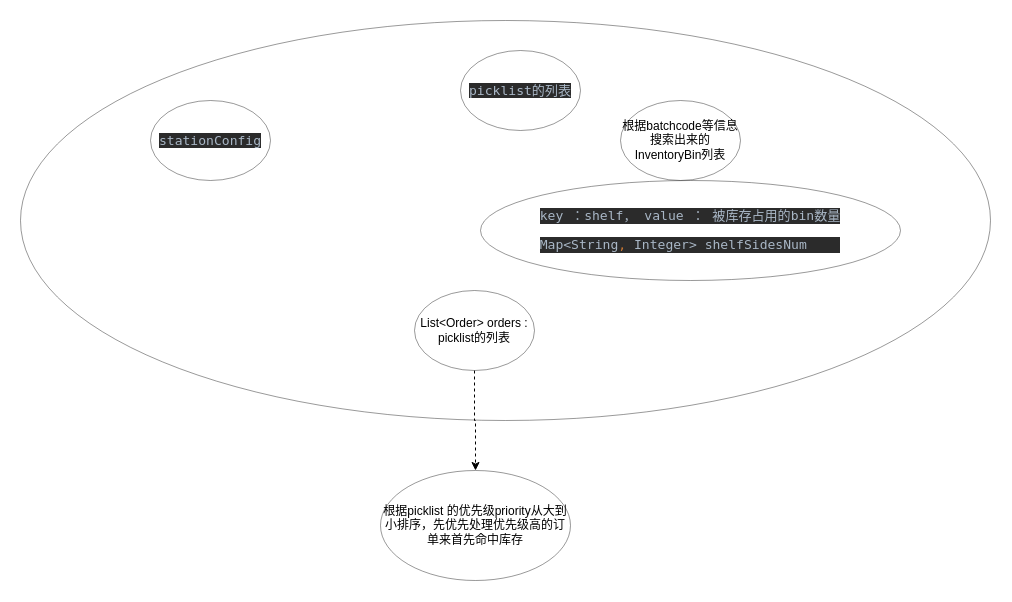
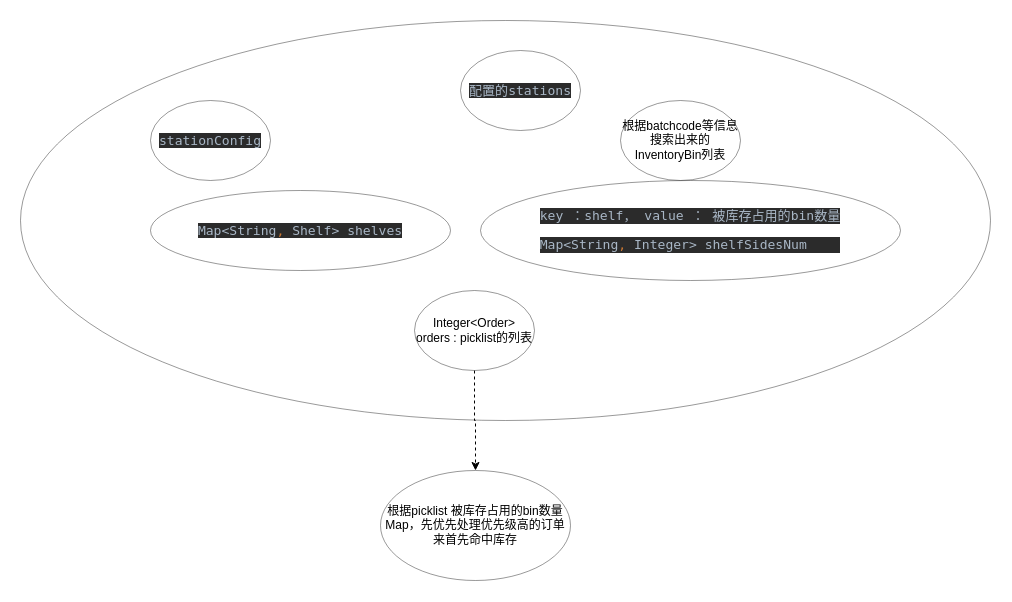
node "picklist的列表": label "picklist的列表" -> "配置的stations"
node "Map<String, Shelf> shelves": added
node "List<Order> orders : picklist的列表": label "List<Order> orders : picklist的列表" -> "Integer<Order> orders : picklist的列表"
node "根据picklist 的优先级priority从大到小排序，先优先处理优先级高的订单来首先命中库存": label "根据picklist 的优先级priority从大到小排序，先优先处理优先级高的订单来首先命中库存" -> "根据picklist 被库存占用的bin数量Map，先优先处理优先级高的订单来首先命中库存"
